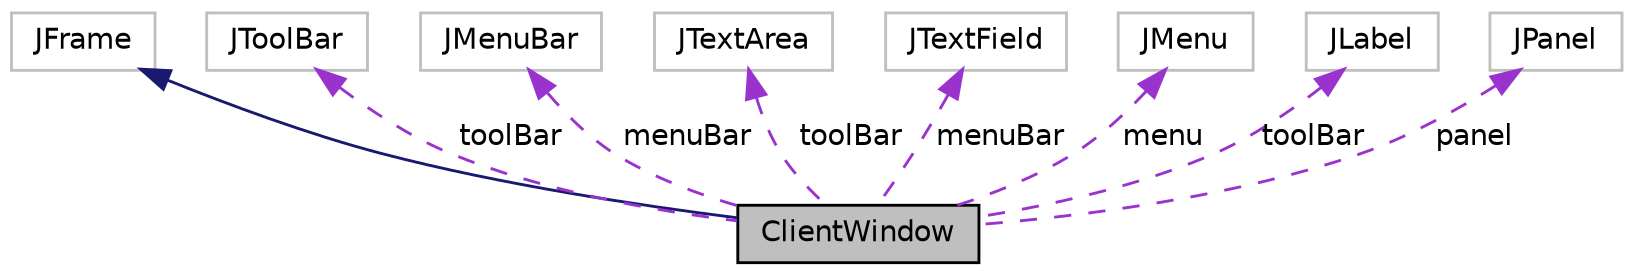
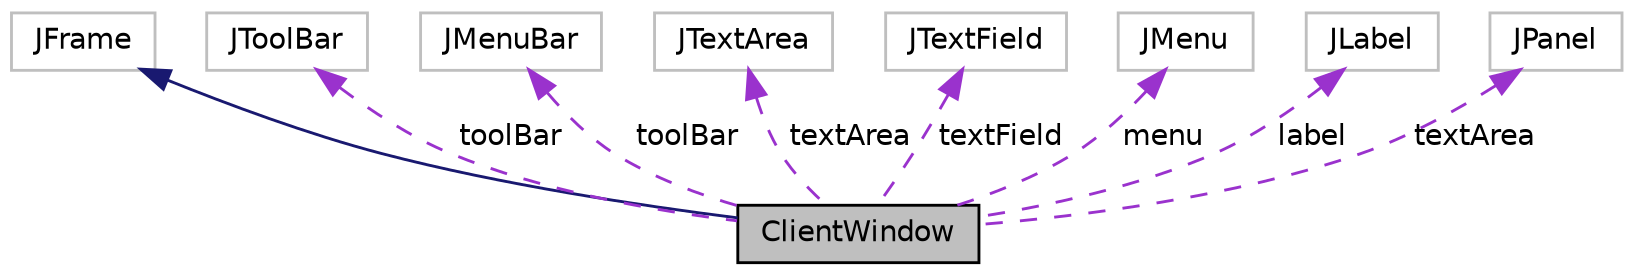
edge "ClientWindow" -> "JMenuBar": label " menuBar" -> " toolBar"
edge "ClientWindow" -> "JTextArea": label " toolBar" -> " textArea"
edge "ClientWindow" -> "JTextField": label " menuBar" -> " textField"
edge "ClientWindow" -> "JLabel": label " toolBar" -> " label"
edge "ClientWindow" -> "JPanel": label " panel" -> " textArea"
